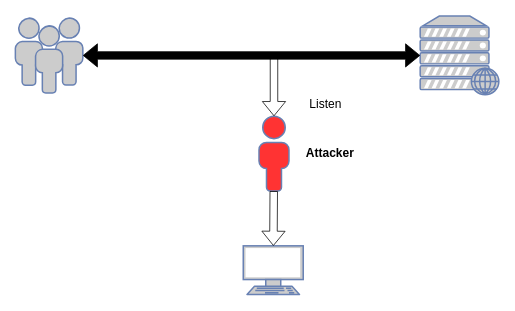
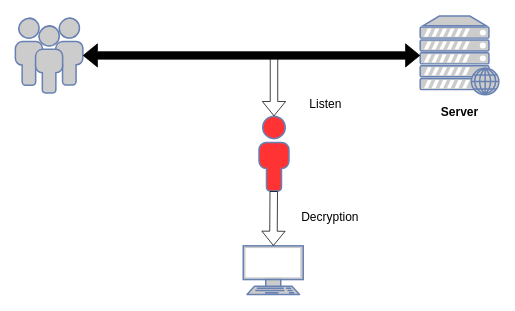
node "Server": added
node "Attacker": removed
node "Decryption": added
